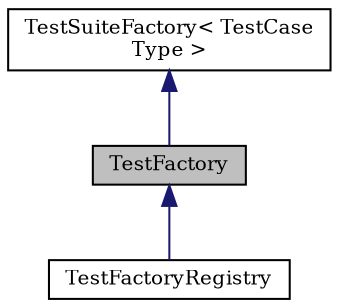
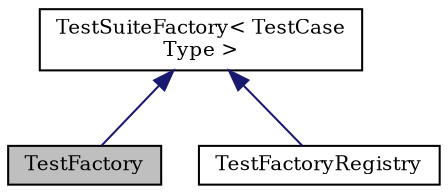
edge "TestFactoryRegistry" -> "TestFactory": now "TestFactoryRegistry" -> "TestSuiteFactory< TestCase Type >"
